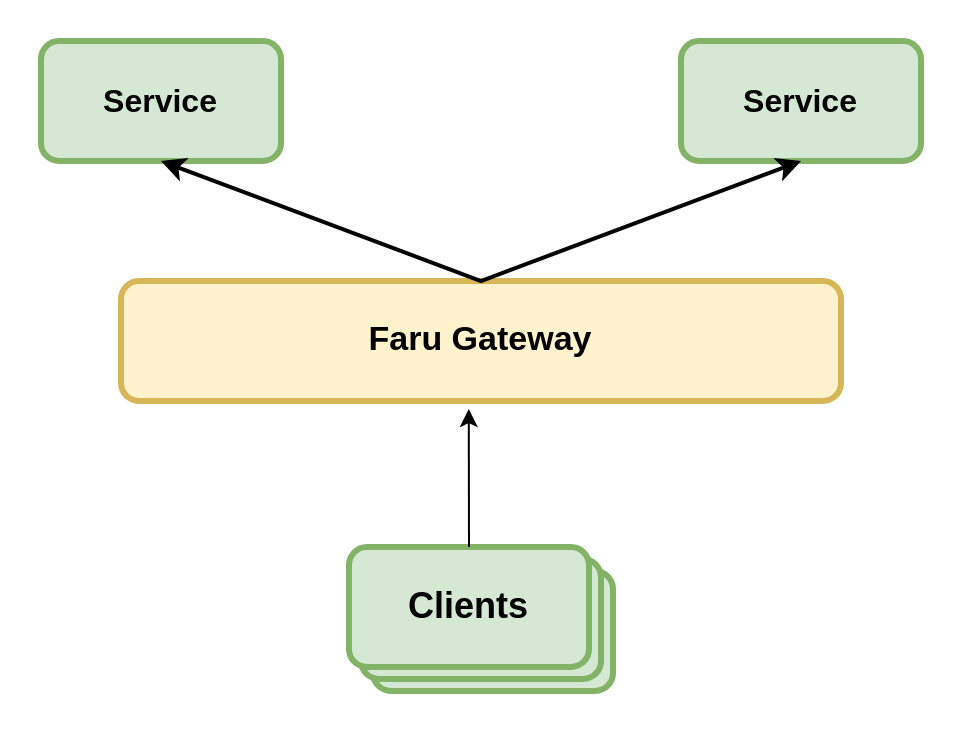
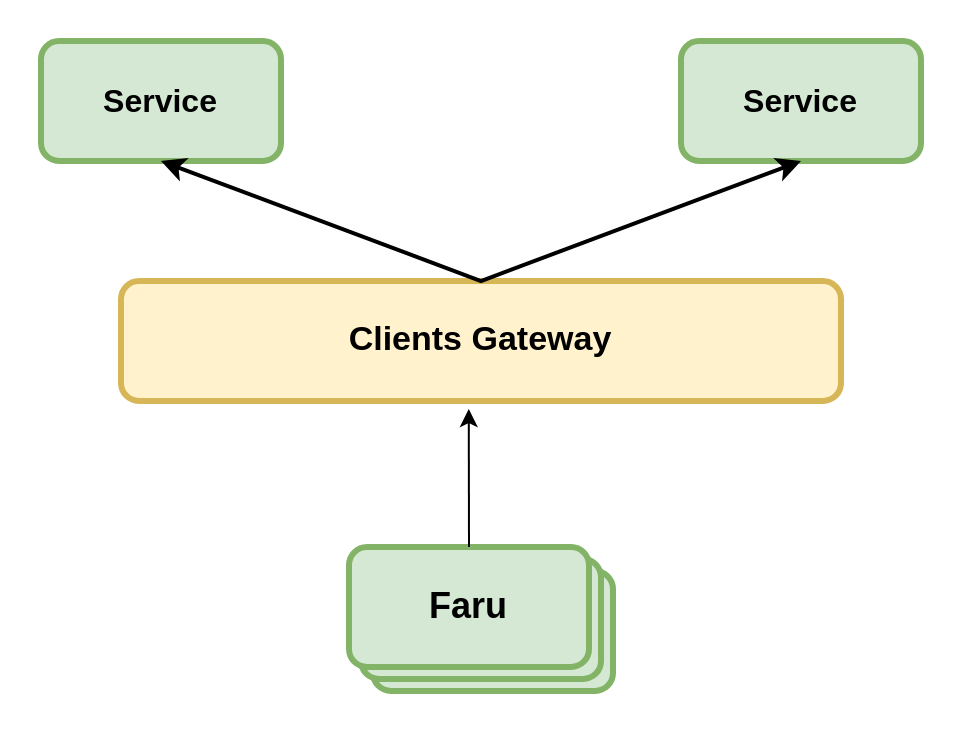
node "Faru Gateway": label "Faru Gateway" -> "Clients Gateway"
node "Clients": label "Clients" -> "Faru"
